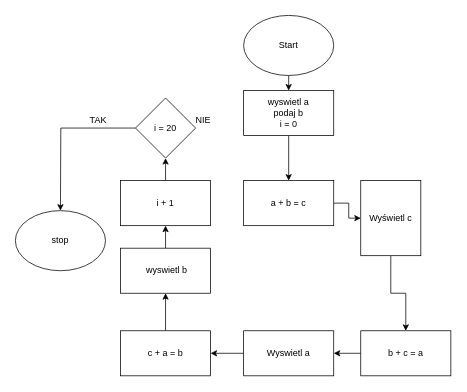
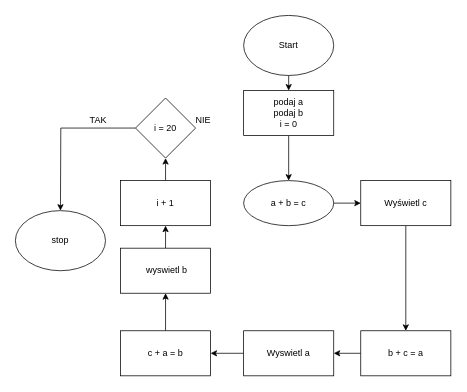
node "wyswietl a podaj b i = 0": label "wyswietl a podaj b i = 0" -> "podaj a podaj b i = 0"
node "a + b = c": shape rectangle -> ellipse
node "Wyświetl c": size 60x75 -> 90x45
